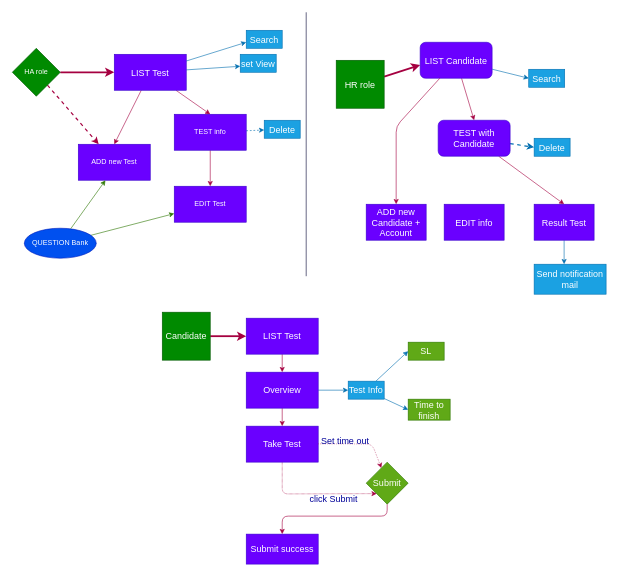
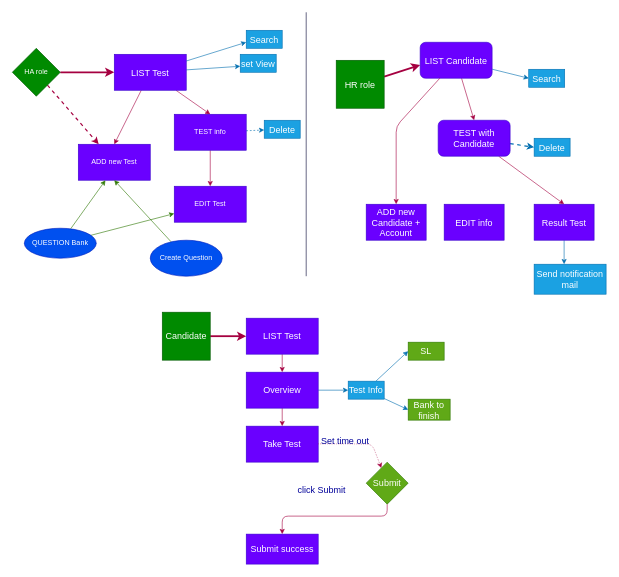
edge "Create Question" -> "ADD new Test": added
node "Create Question": added
node "Time to finish": label "Time to finish" -> "Bank to finish"
edge "Take Test" -> "Submit": removed
node "click Submit": moved (333, 498) -> (321, 489)
